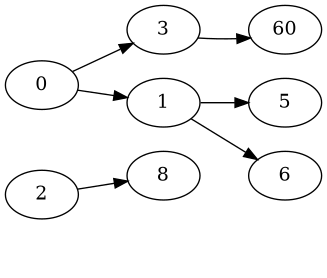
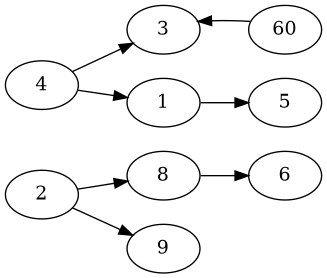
edge "3" -> "60": reversed
node "0": label "0" -> "4"
edge "1" -> "6": now "8" -> "6"
node "9": added
